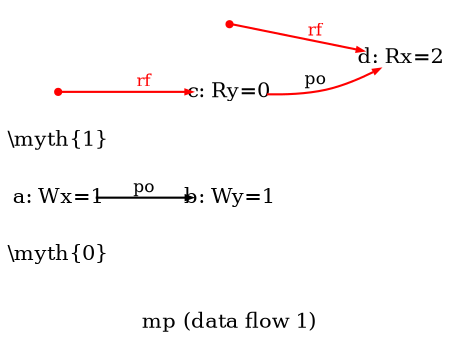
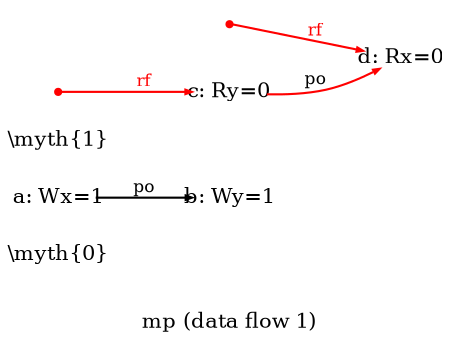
node "d: Rx=2": label "d: Rx=2" -> "d: Rx=0"
